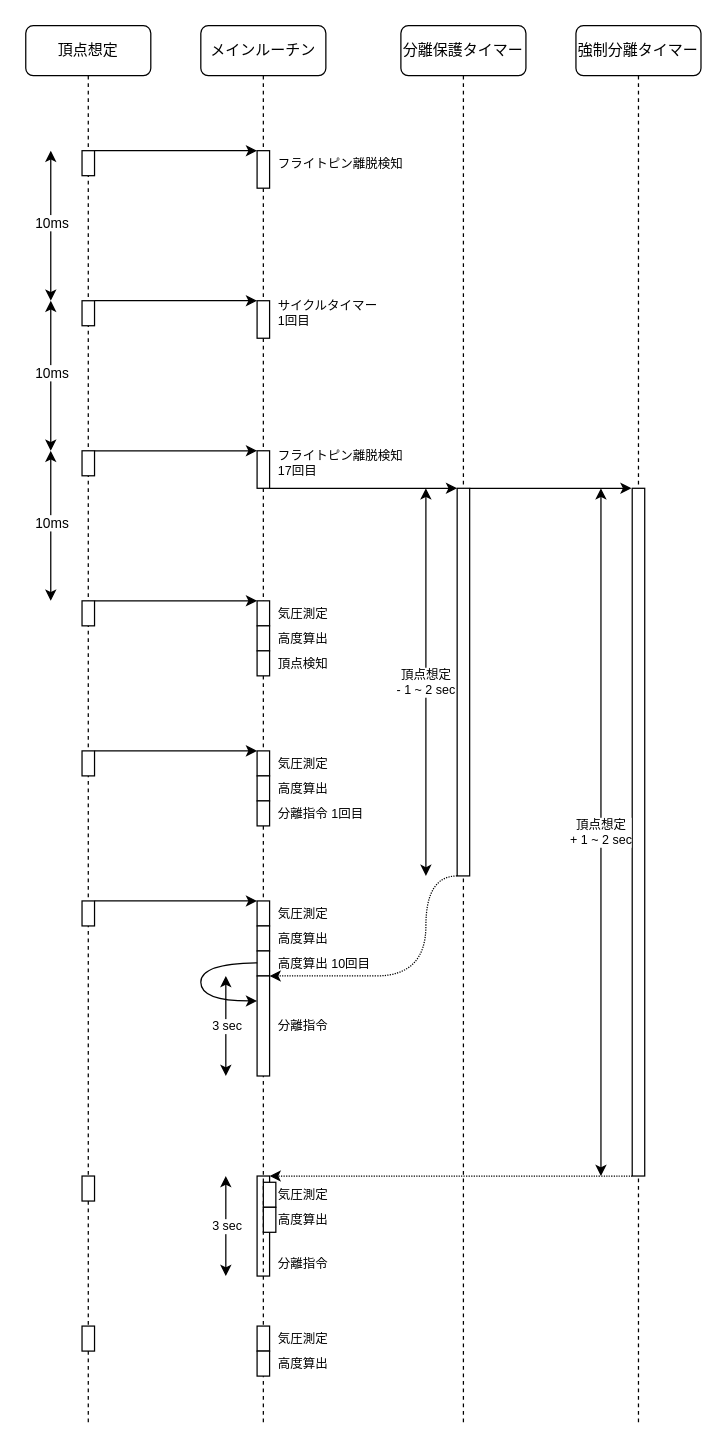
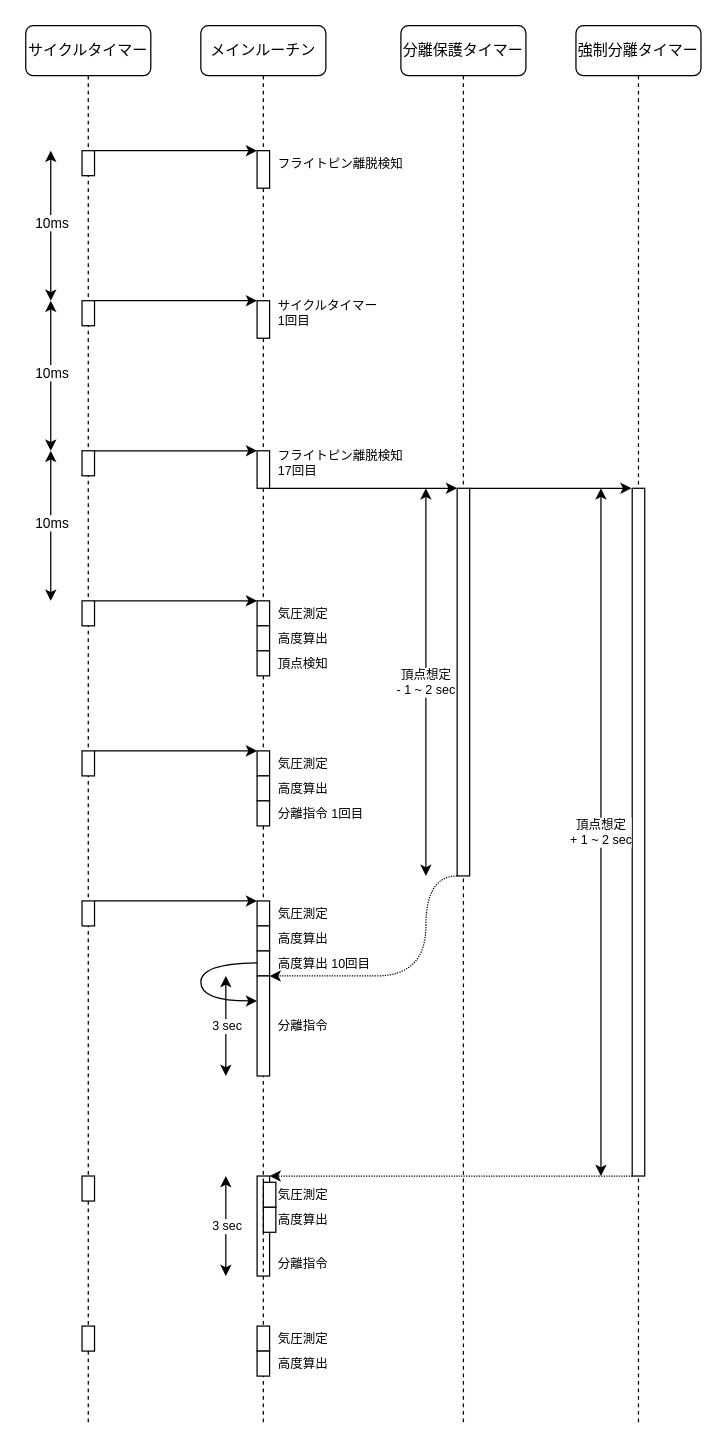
node "頂点想定": label "頂点想定" -> "サイクルタイマー"
